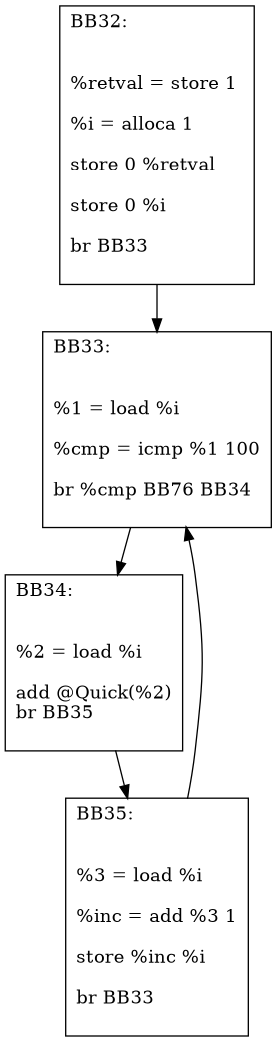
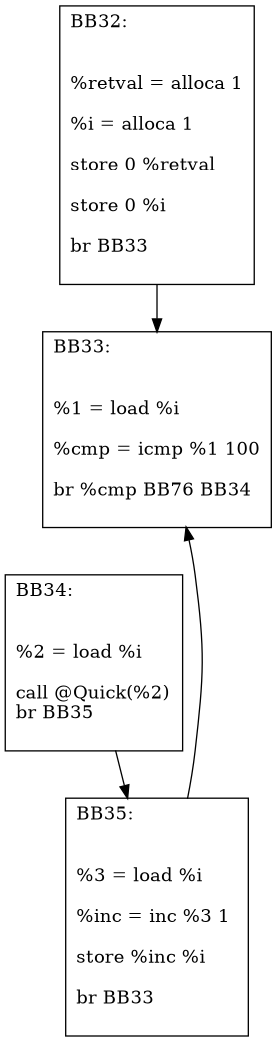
node "BB32:": text "%retval = store 1" -> "%retval = alloca 1"
edge "BB33:" -> "BB34:": removed
node "BB34:": text "add @Quick(%2)" -> "call @Quick(%2)"
node "BB35:": text "%inc = add %3 1" -> "%inc = inc %3 1"
